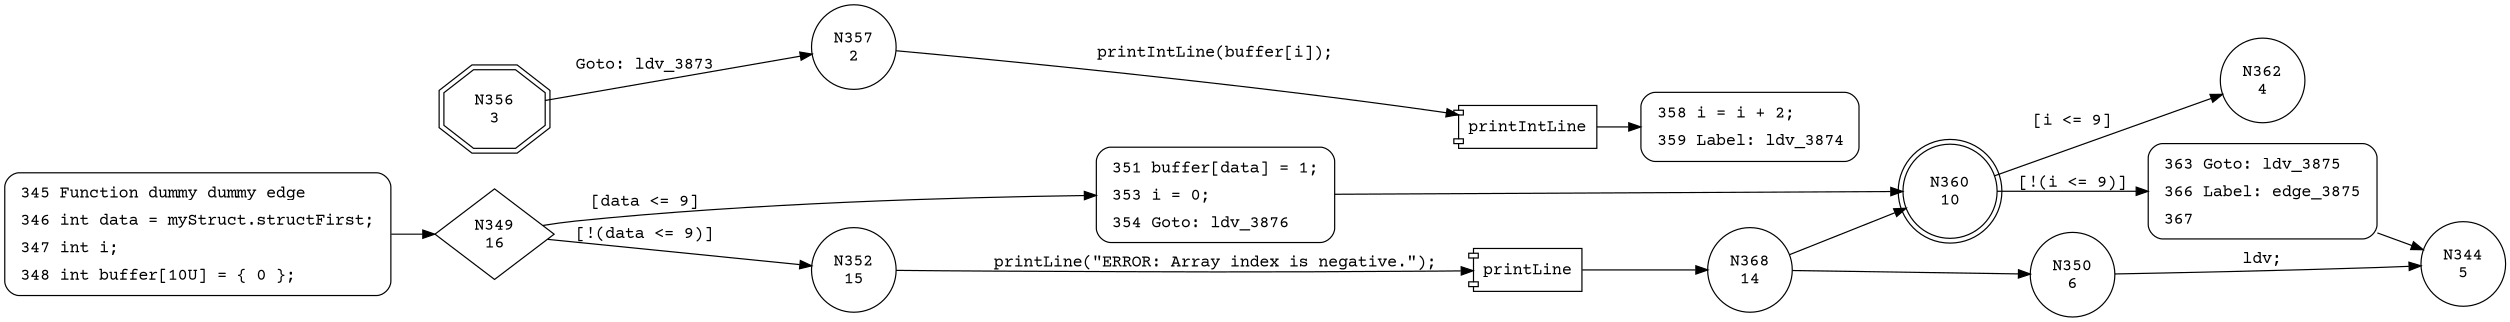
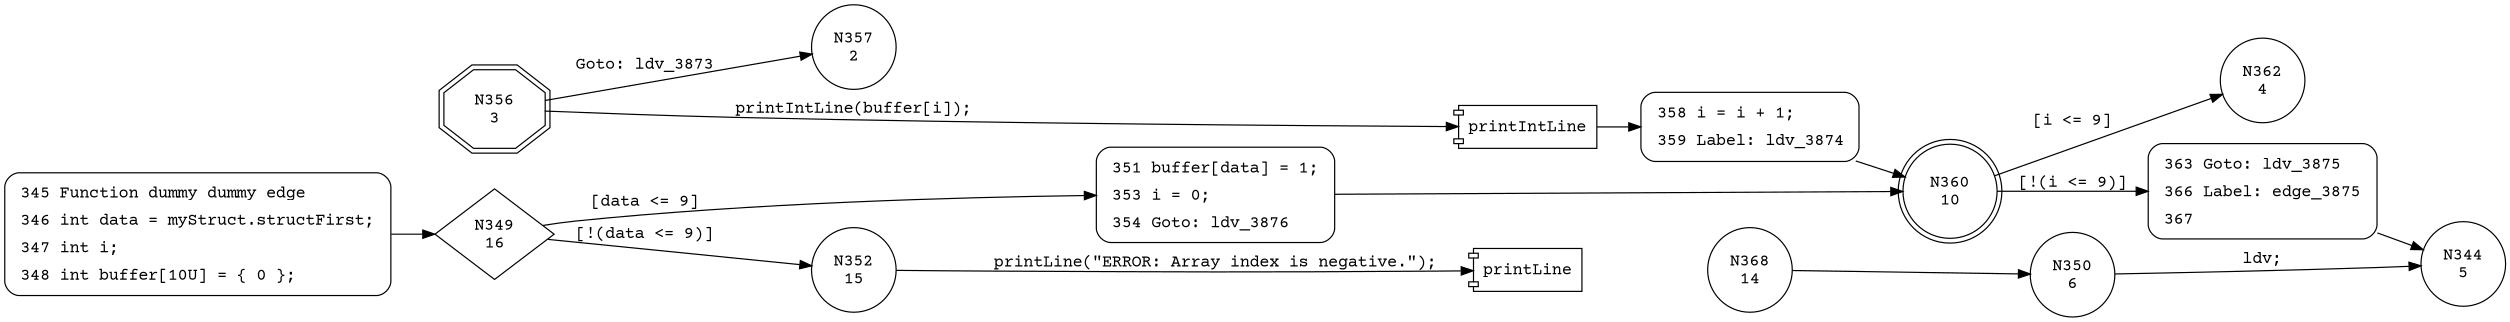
edge "N357 2" -> "printIntLine": now "N356 3" -> "printIntLine"
node "358": text "i = i + 2;" -> "i = i + 1;"
edge "N368 14" -> "N360 10": now "358" -> "N360 10"
edge "printLine" -> "N368 14": removed
